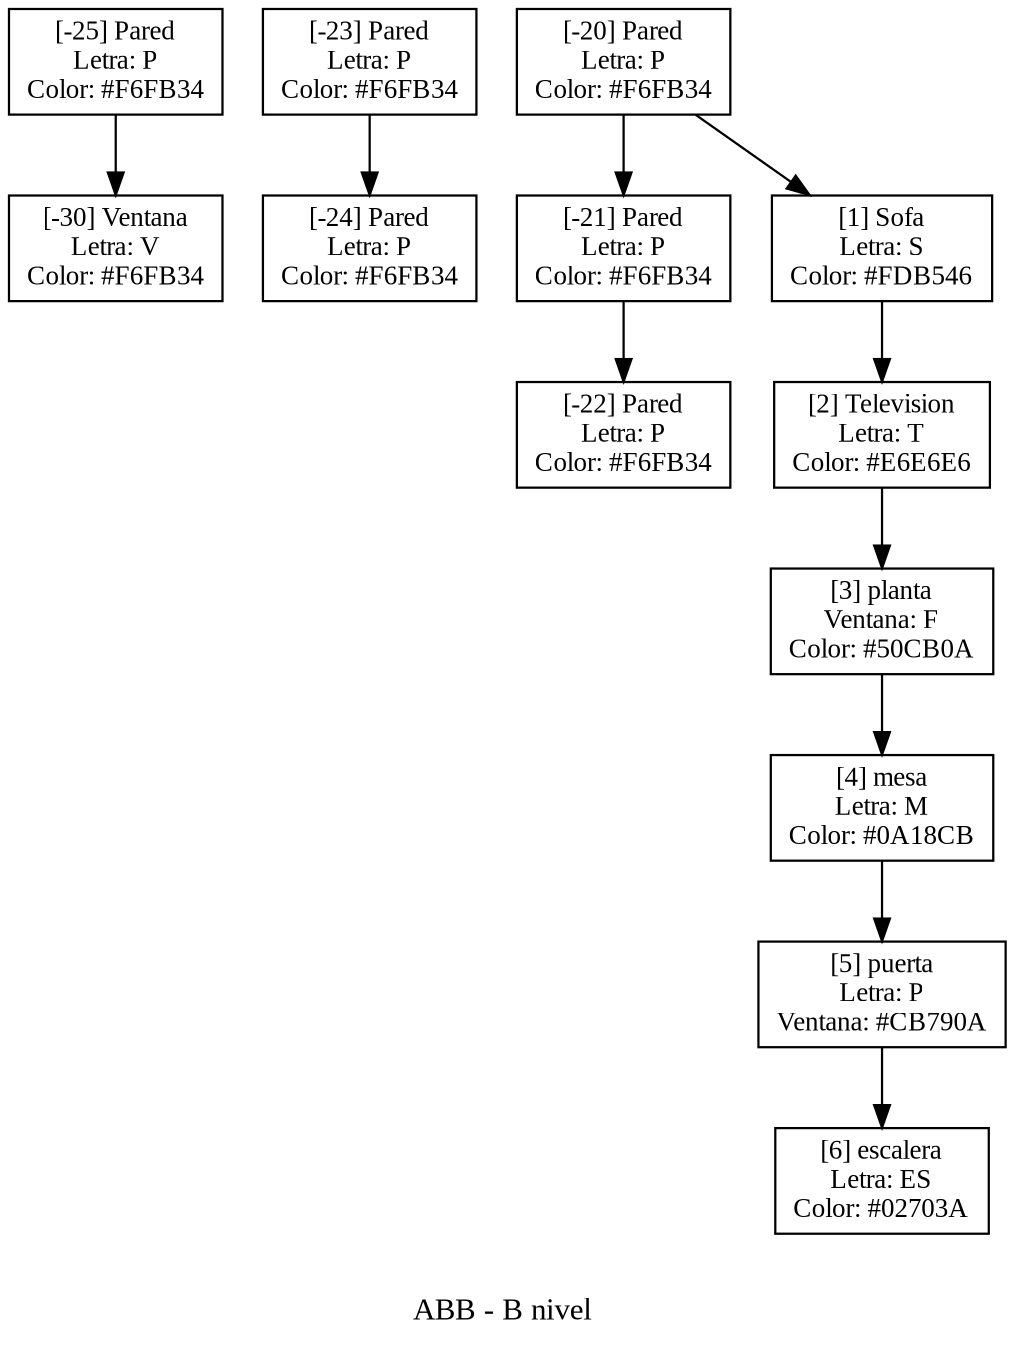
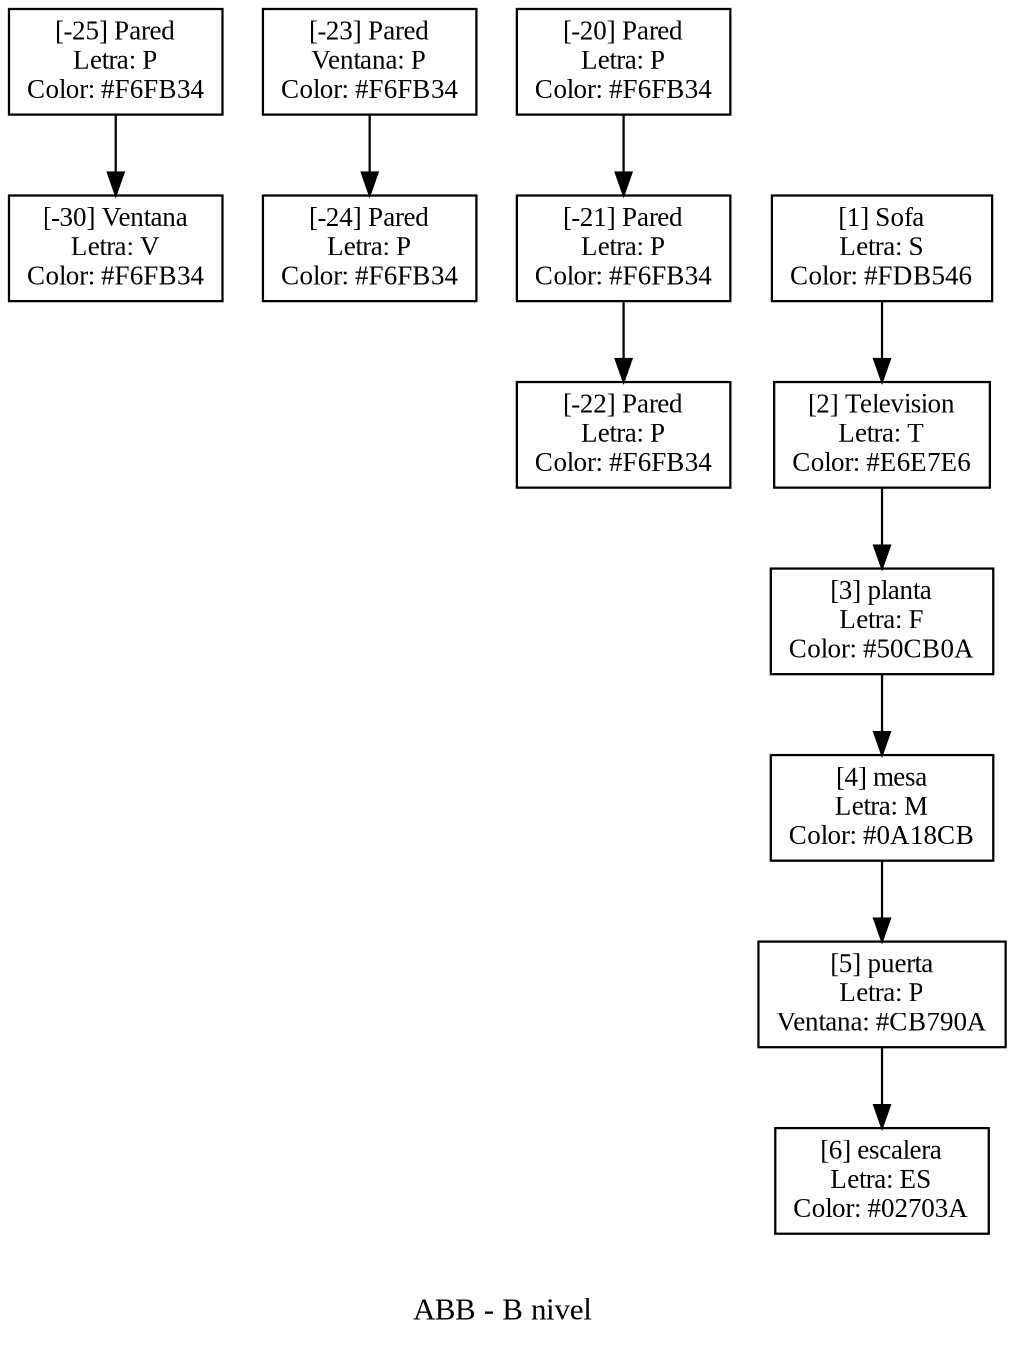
node "[-23] Pared Letra: P Color: #F6FB34": label "[-23] Pared Letra: P Color: #F6FB34" -> "[-23] Pared Ventana: P Color: #F6FB34"
edge "[-20] Pared Letra: P Color: #F6FB34" -> "[1] Sofa Letra: S Color: #FDB546": removed
node "[2] Television Letra: T Color: #E6E6E6": label "[2] Television Letra: T Color: #E6E6E6" -> "[2] Television Letra: T Color: #E6E7E6"
node "[3] planta Ventana: F Color: #50CB0A": label "[3] planta Ventana: F Color: #50CB0A" -> "[3] planta Letra: F Color: #50CB0A"
